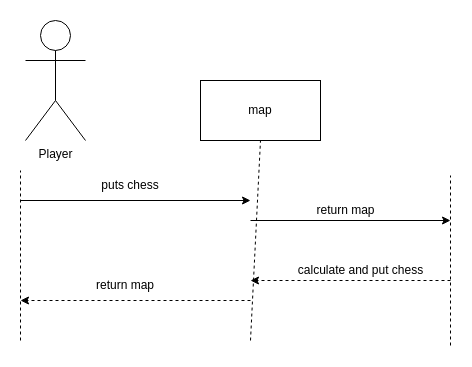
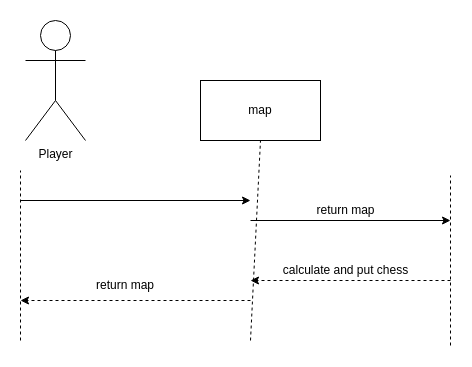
node "puts chess": removed
node "calculate and put chess": moved (361, 271) -> (346, 271)
